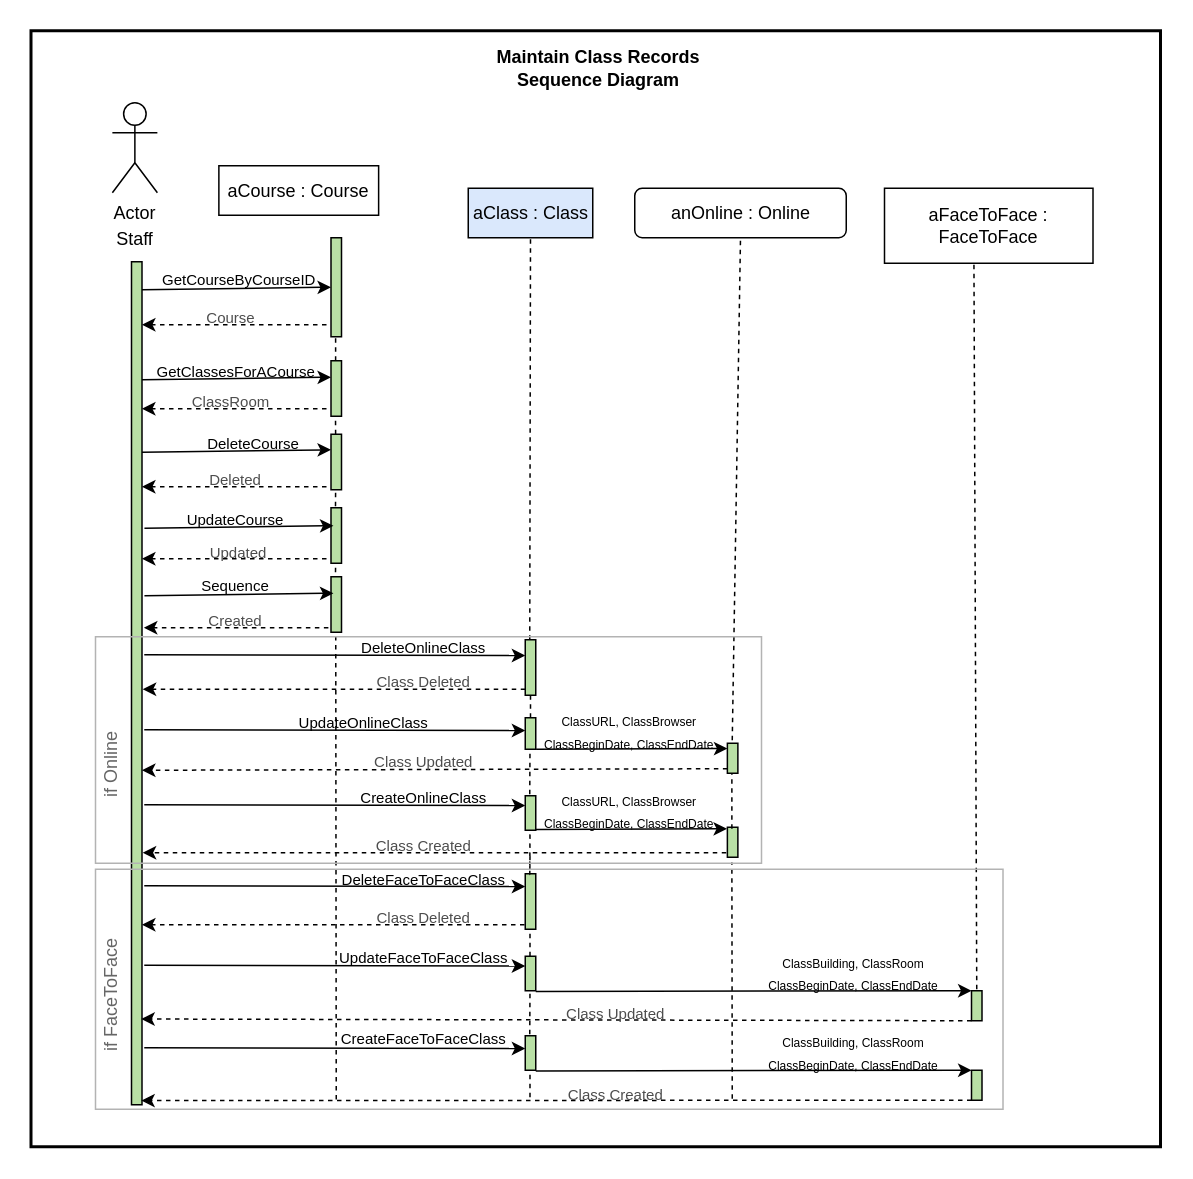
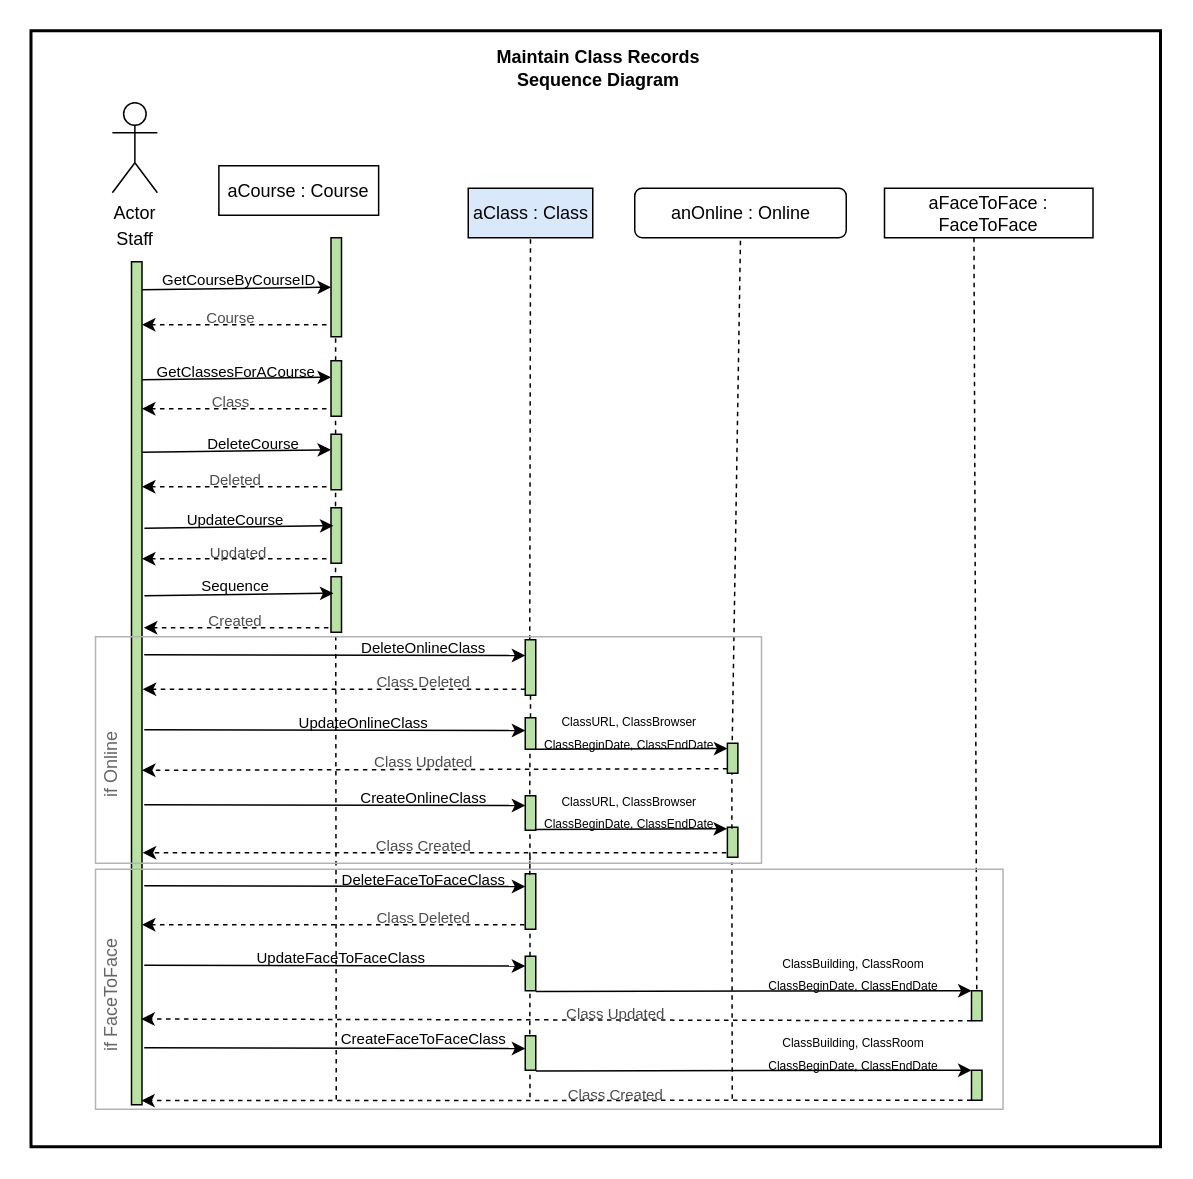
node "aFaceToFace : FaceToFace": size 209x75 -> 209x50
node "ClassRoom": label "ClassRoom" -> "Class"
node "UpdateFaceToFaceClass": moved (423, 958) -> (341, 958)
